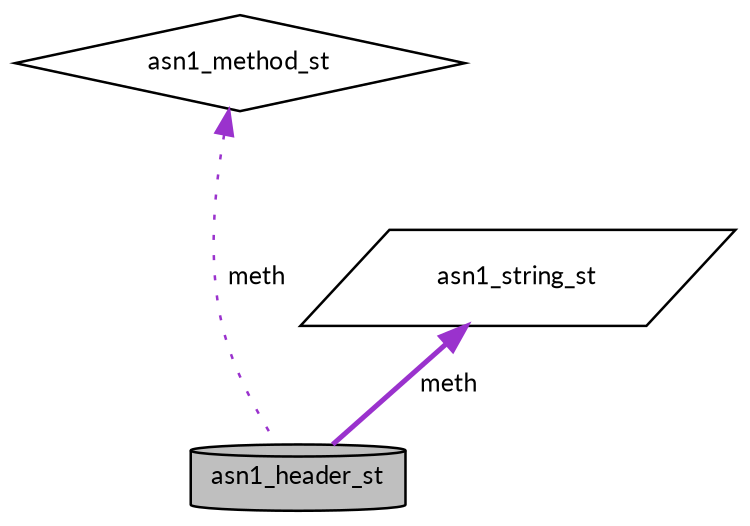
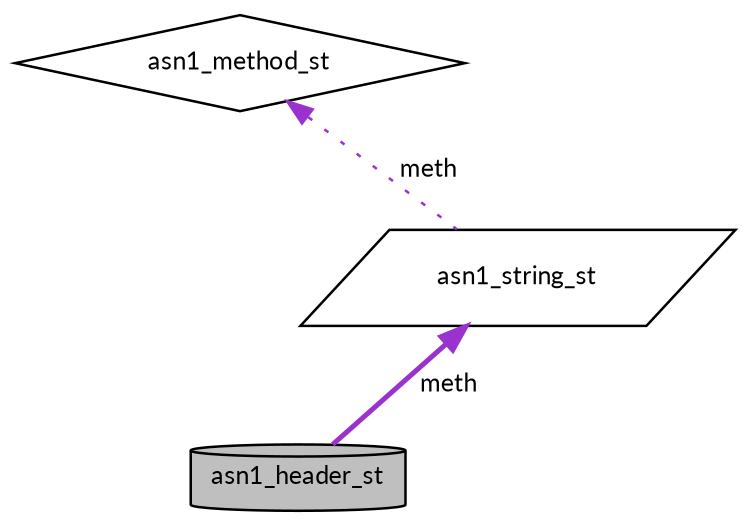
edge "asn1_header_st" -> "asn1_method_st": now "asn1_string_st" -> "asn1_method_st"
